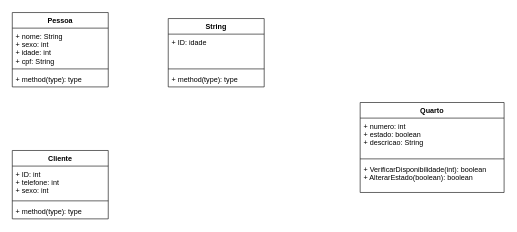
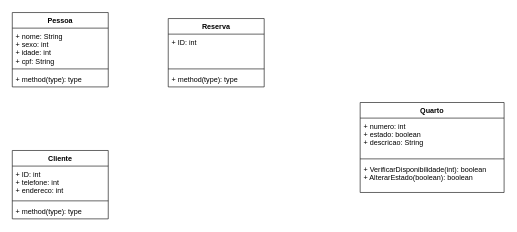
node "String": label "String" -> "Reserva"
node "+ ID: idade": label "+ ID: idade" -> "+ ID: int"
node "+ ID: int + telefone: int + sexo: int": label "+ ID: int + telefone: int + sexo: int" -> "+ ID: int + telefone: int + endereco: int"
